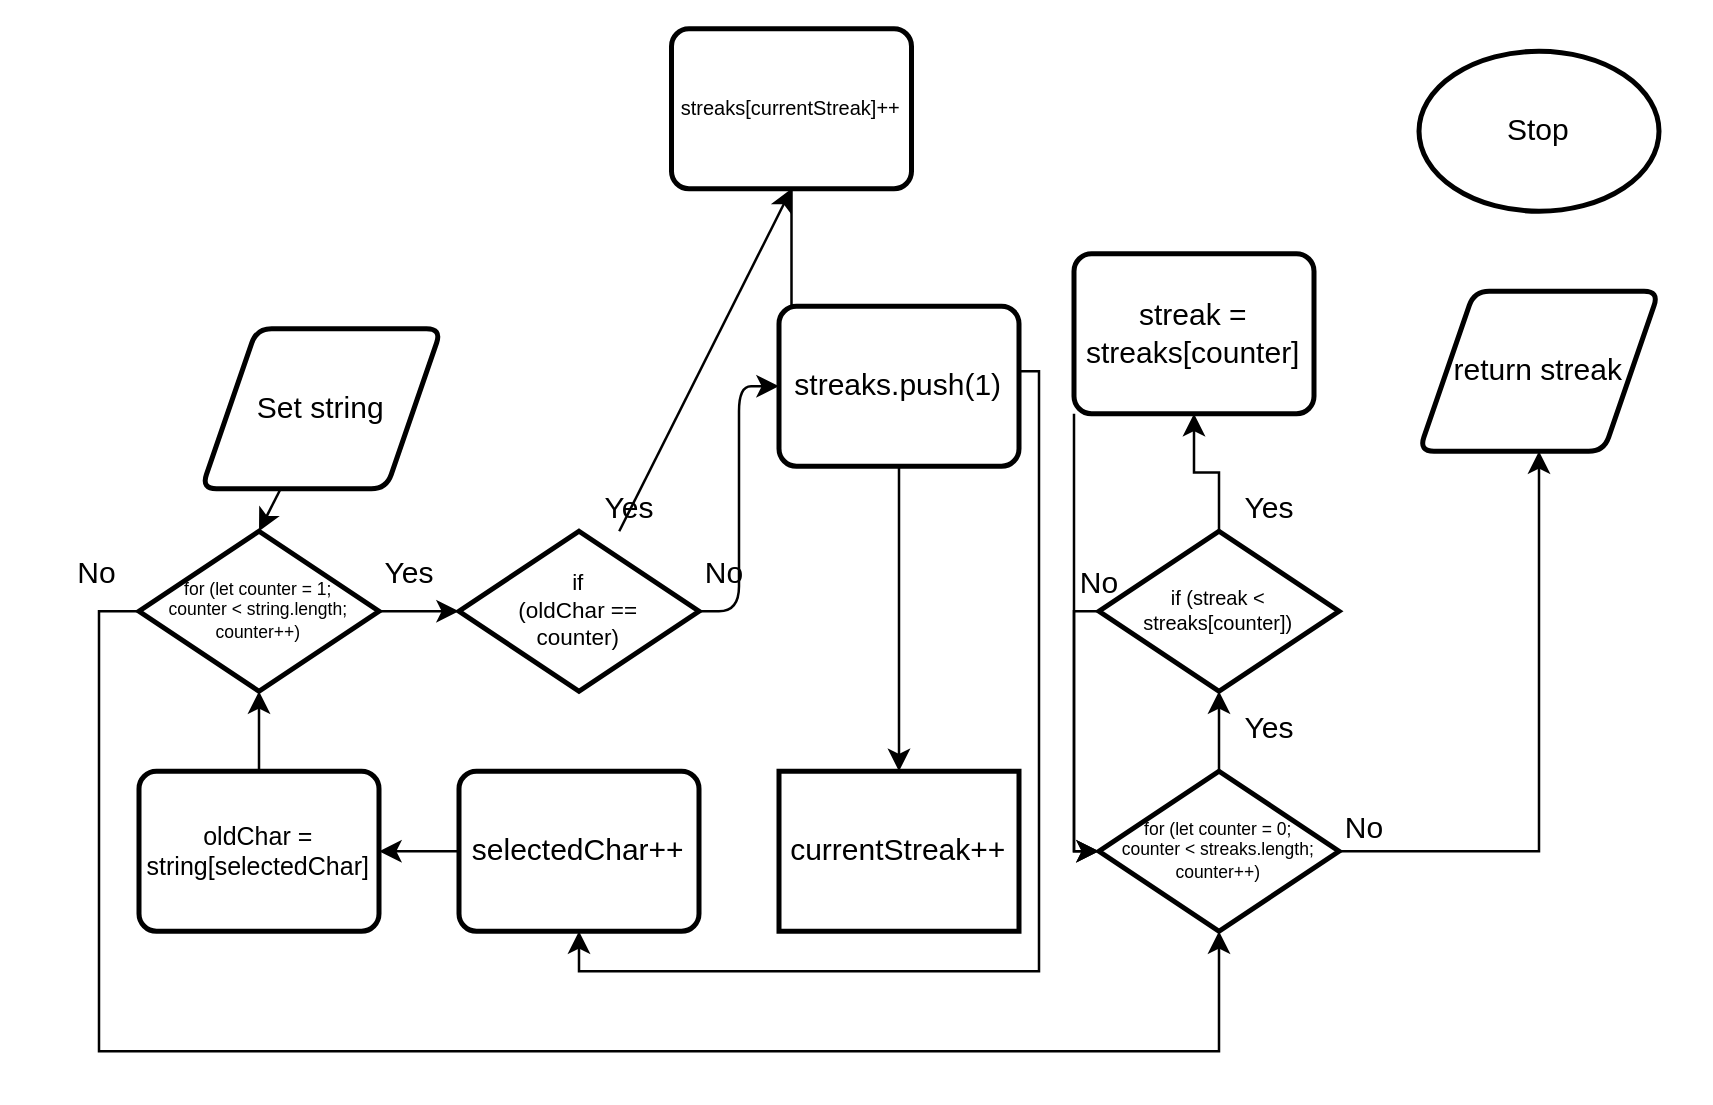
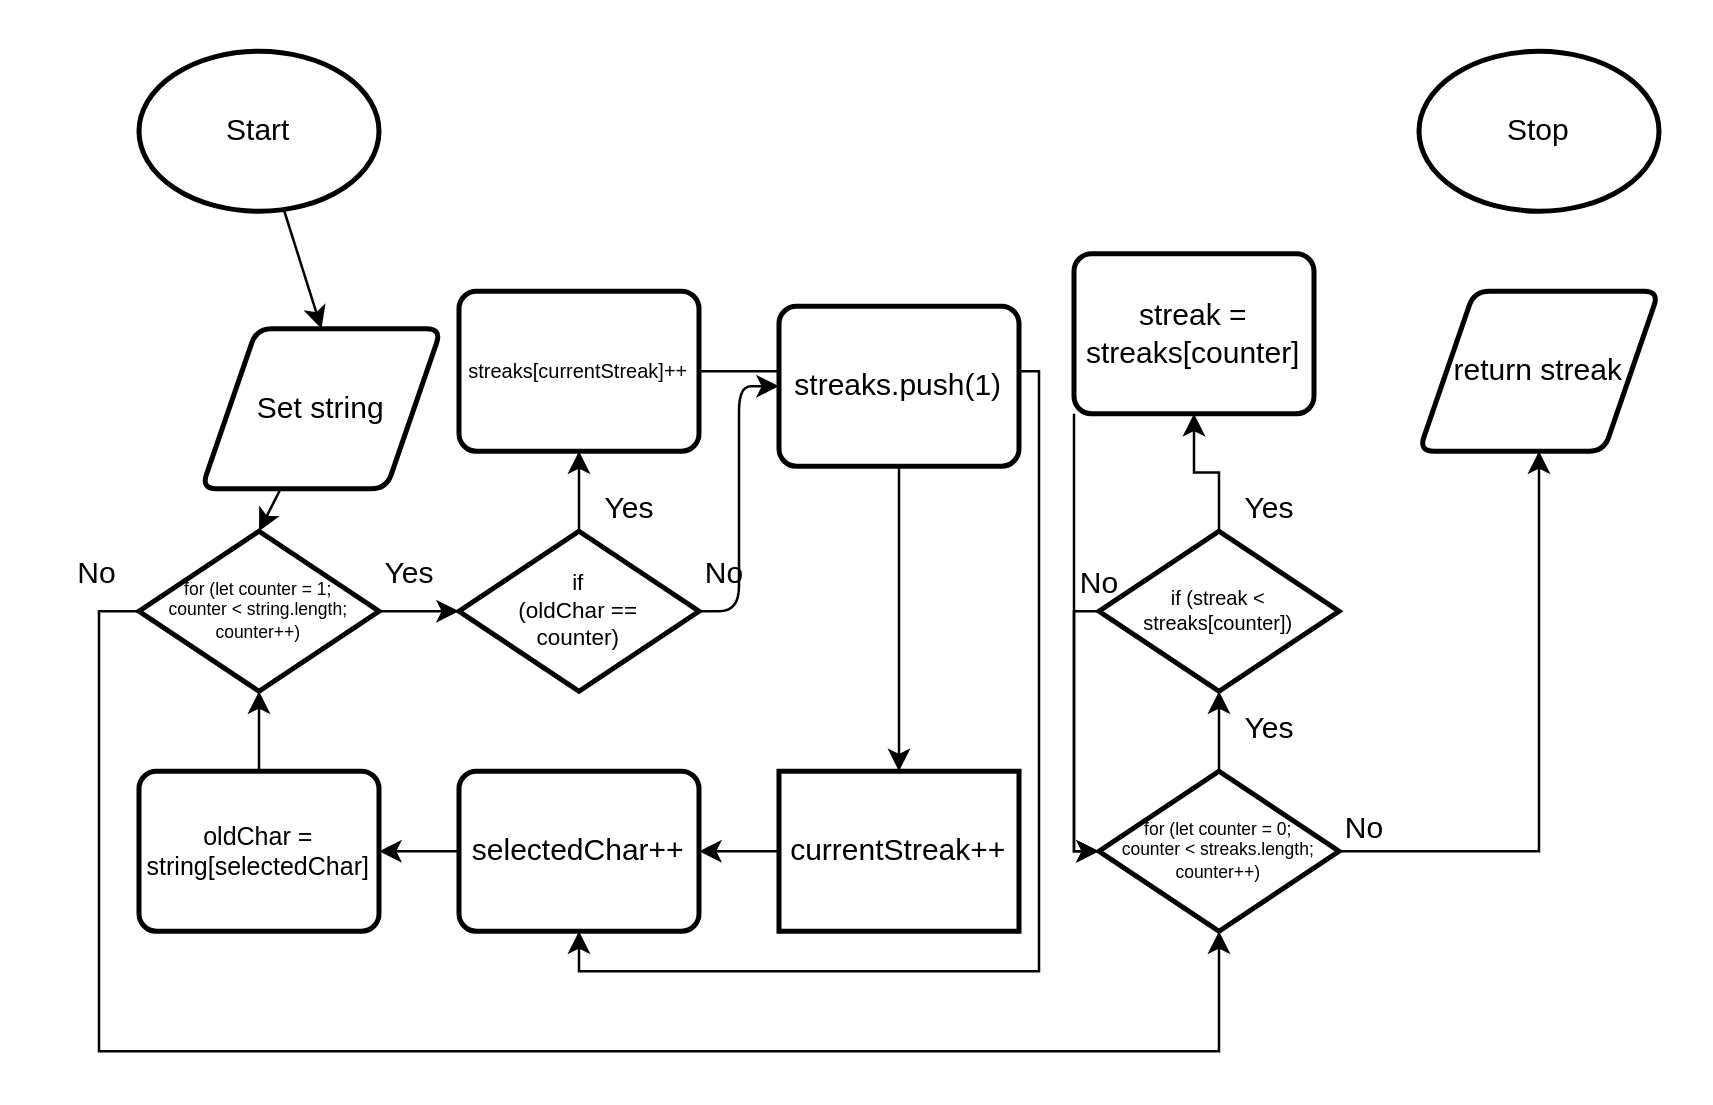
node "streaks[currentStreak]++": moved (791, 109) -> (579, 371)
node "Start": added
edge "Start" -> "Set string": added
edge "currentStreak++" -> "selectedChar++": added
